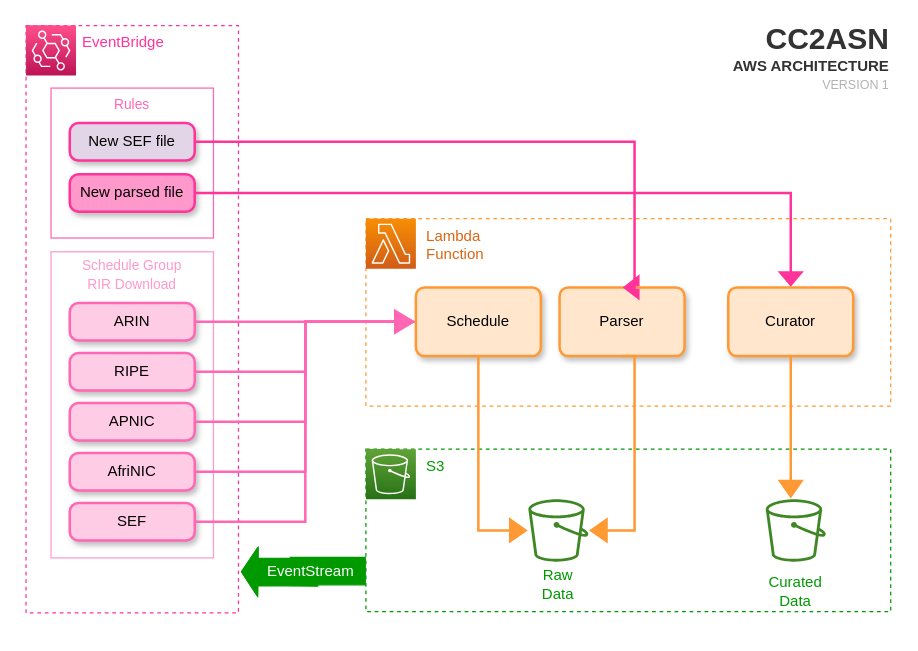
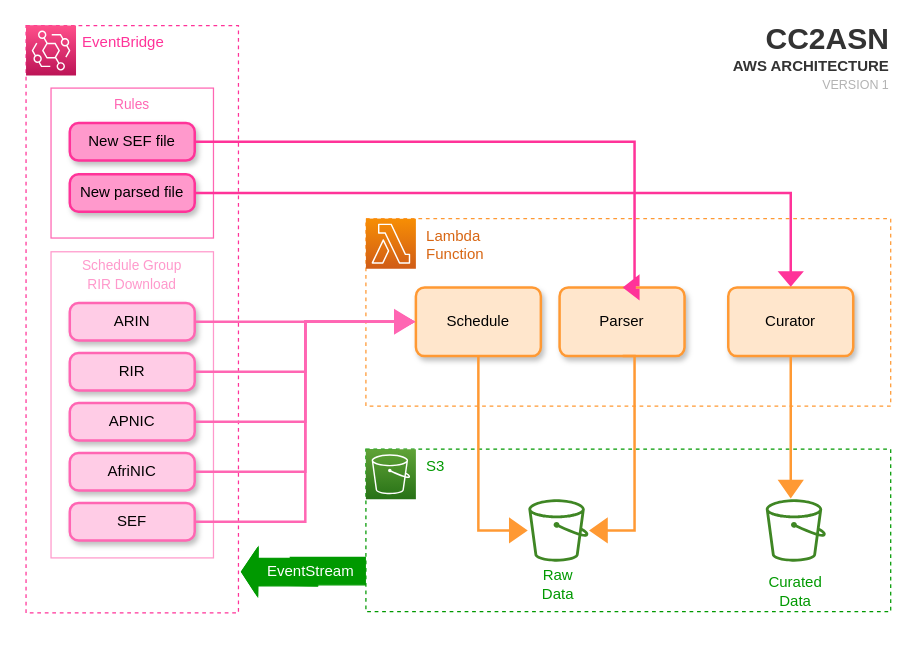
node "New SEF file": fillcolor #e1d5e7 -> #ff99cc
node "RIPE": label "RIPE" -> "RIR"
